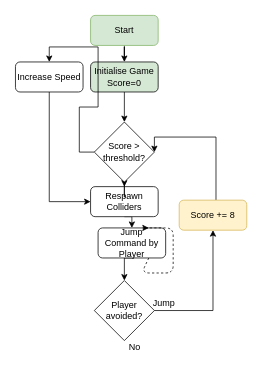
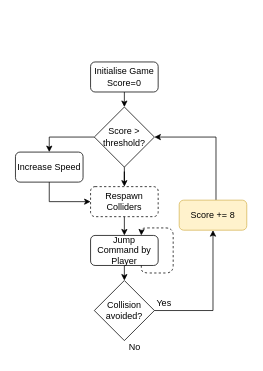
node "Start": removed
edge "Start" -> "Initialise Game Score=0": removed
node "Increase Speed": moved (49, 77) -> (49, 167)
node "Initialise Game Score=0": fillcolor #d5e8d4 -> #ffffff
node "Score > threshold?": moved (124, 152) -> (124, 137)
node "Respawn Colliders": style solid -> dashed
node "Jump Command by Player": moved (132, 243) -> (124, 250)
node "Jump": label "Jump" -> "Yes"
node "Player avoided?": label "Player avoided?" -> "Collision avoided?"
